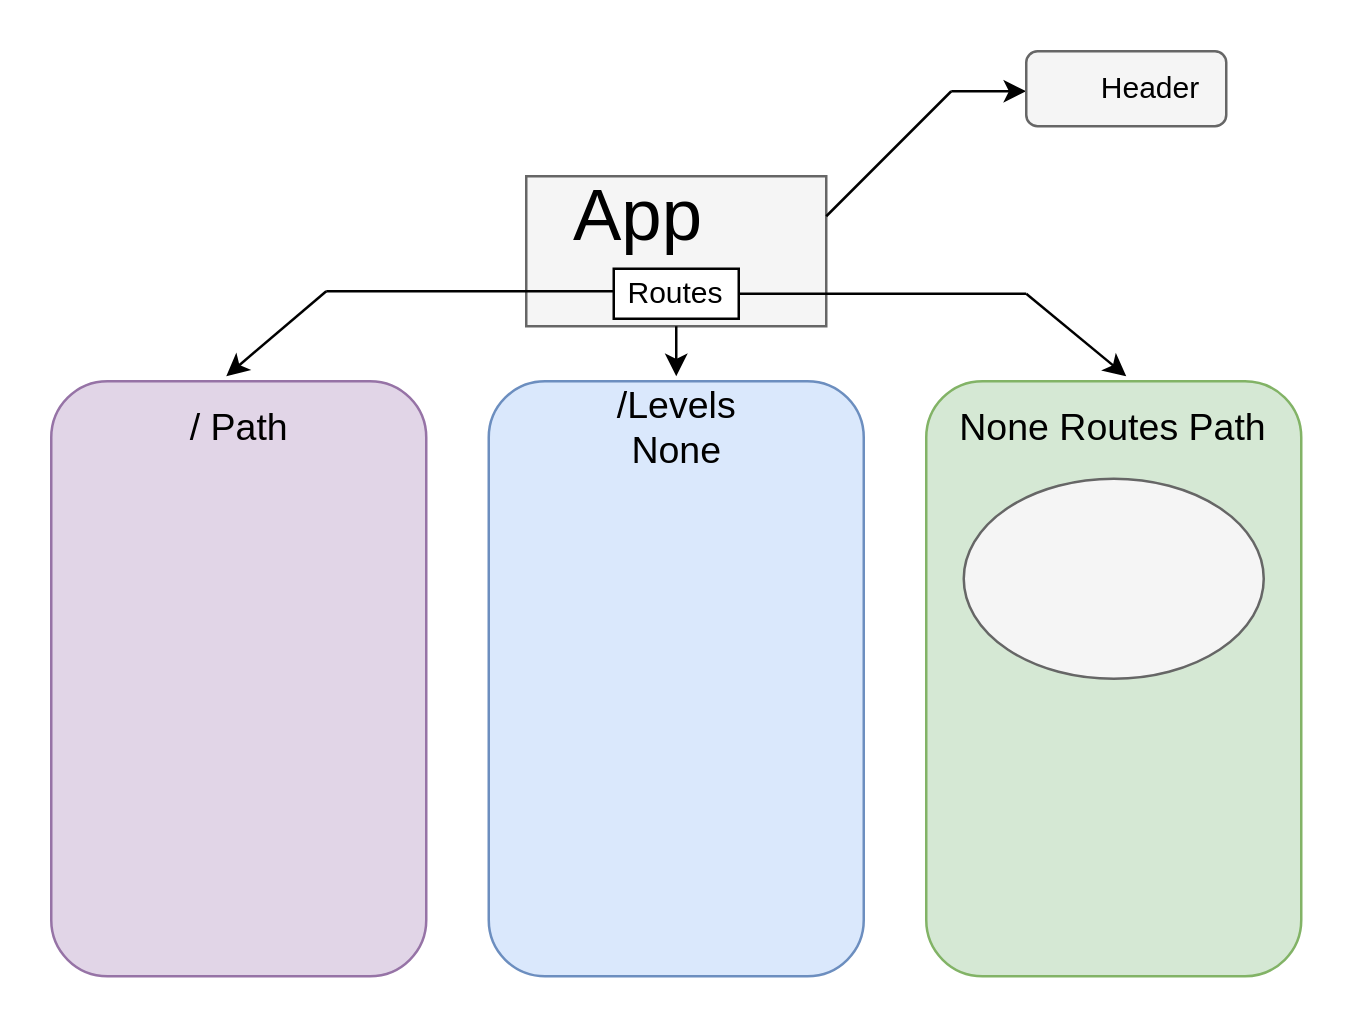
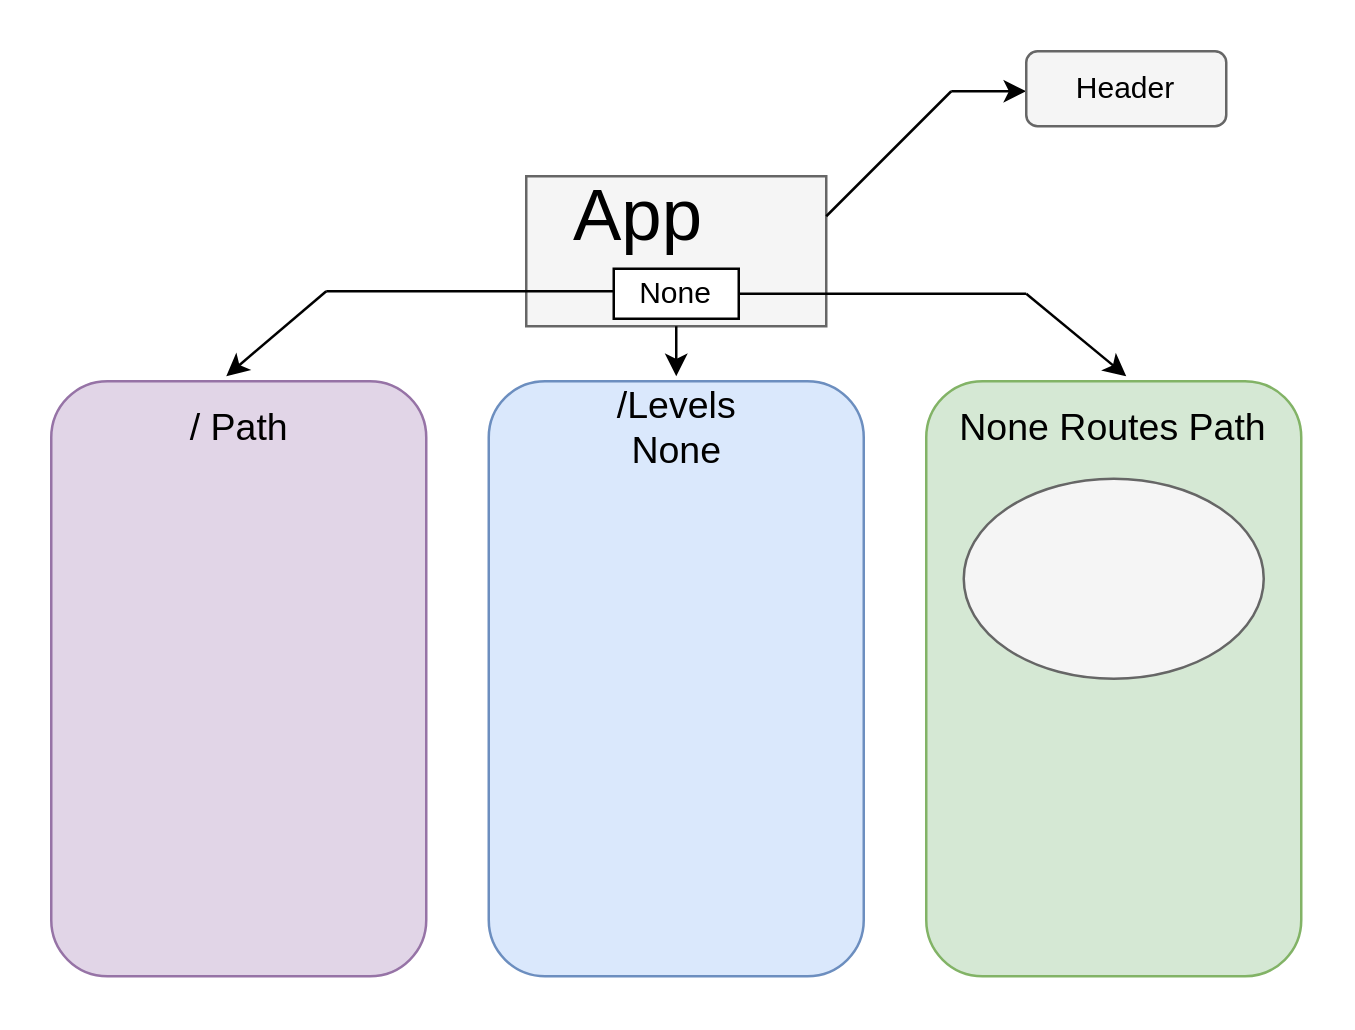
node "Header": moved (1151, 89) -> (1126, 89)
node "Routes": label "Routes" -> "None"
